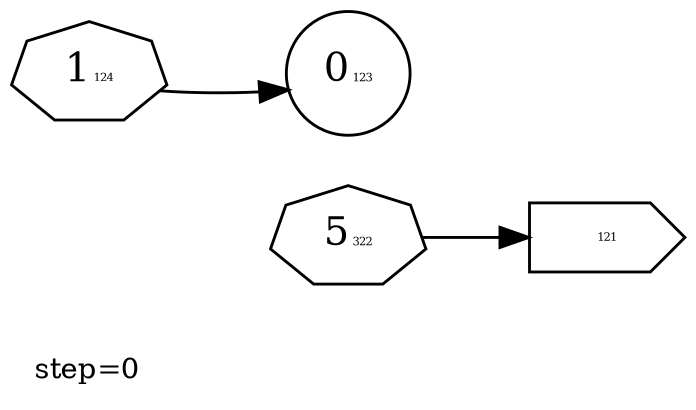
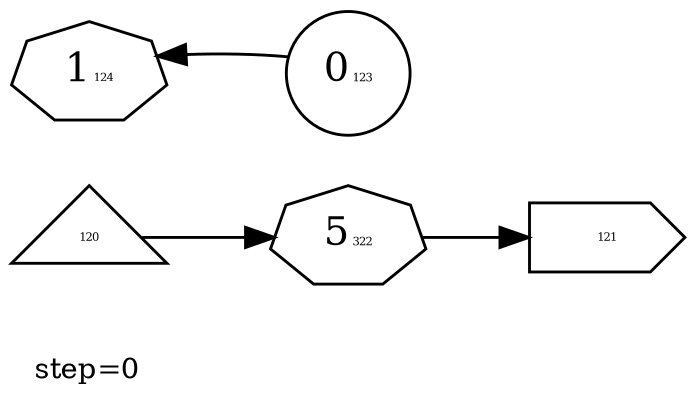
edge "1" -> "0": reversed
node "120": added
